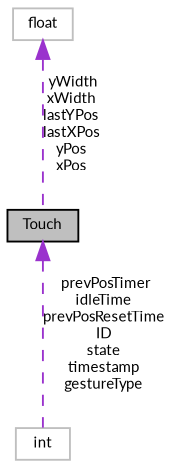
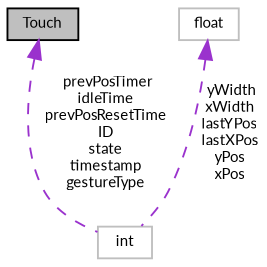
edge "Touch" -> "float": now "int" -> "float"
